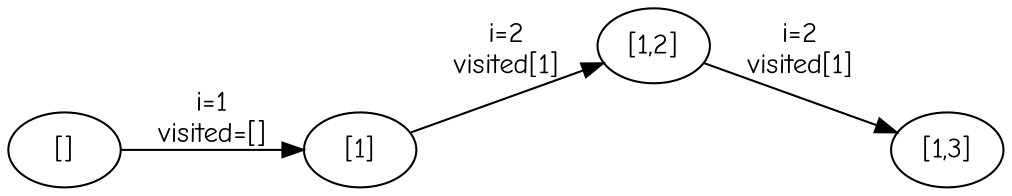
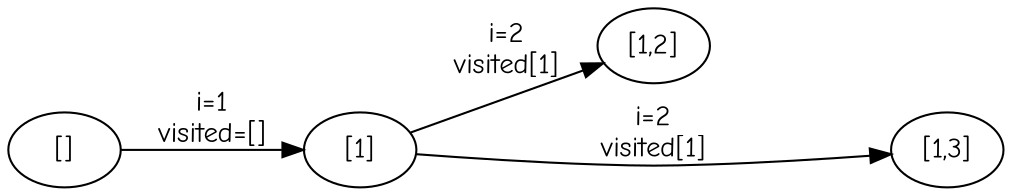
edge "[1,2]" -> "[1,3]": now "[1]" -> "[1,3]"
